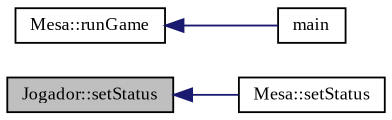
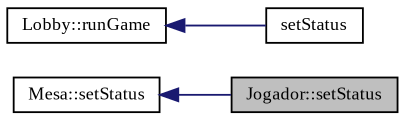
node "Mesa::runGame": label "Mesa::runGame" -> "Lobby::runGame"
node "main": label "main" -> "setStatus"
edge "Mesa::setStatus" -> "Jogador::setStatus": reversed
